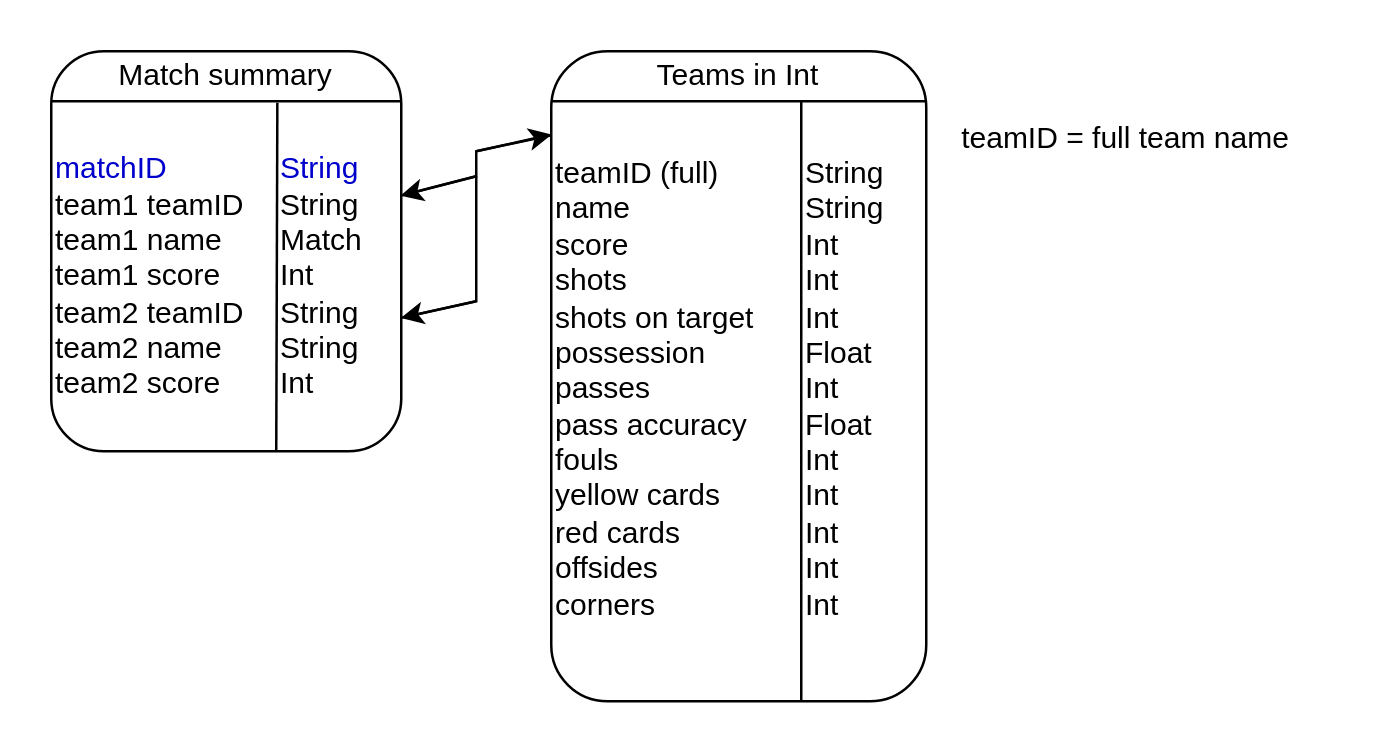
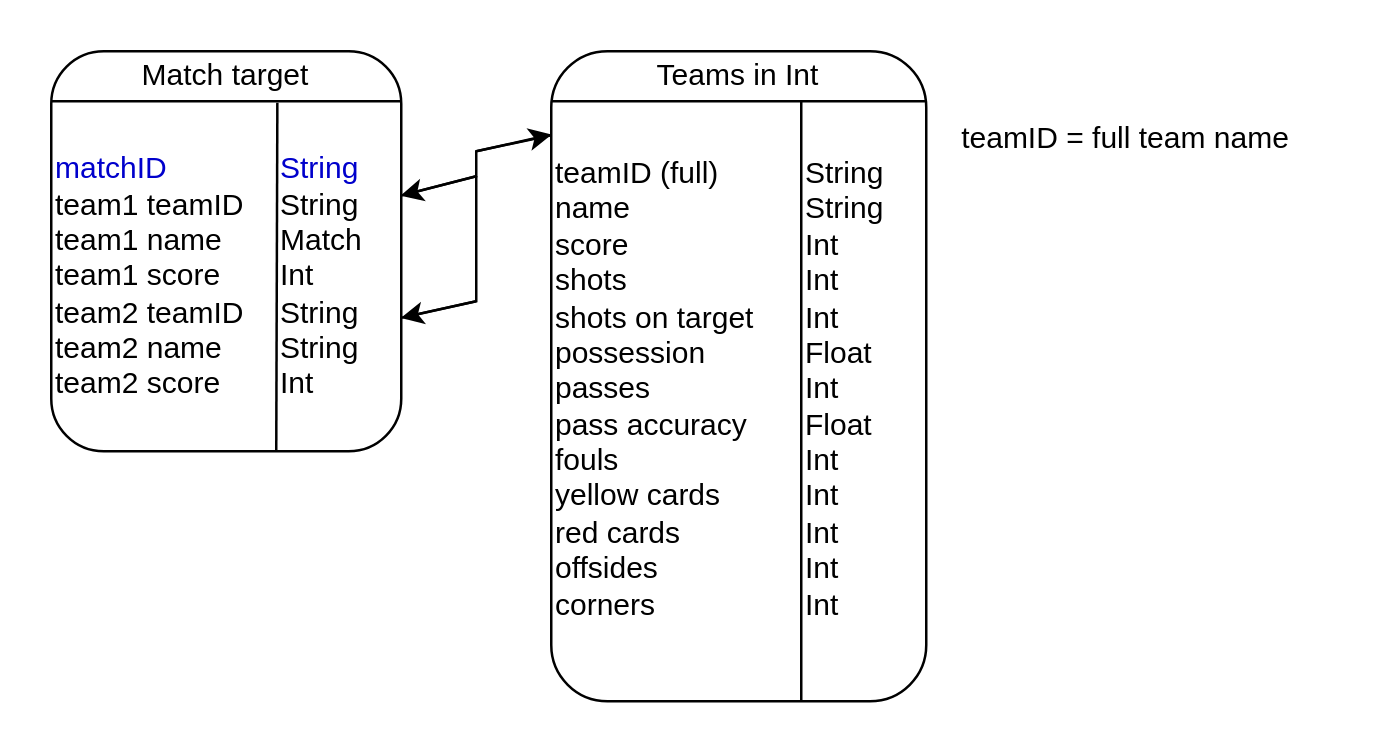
node "Match summary": label "Match summary" -> "Match target"
